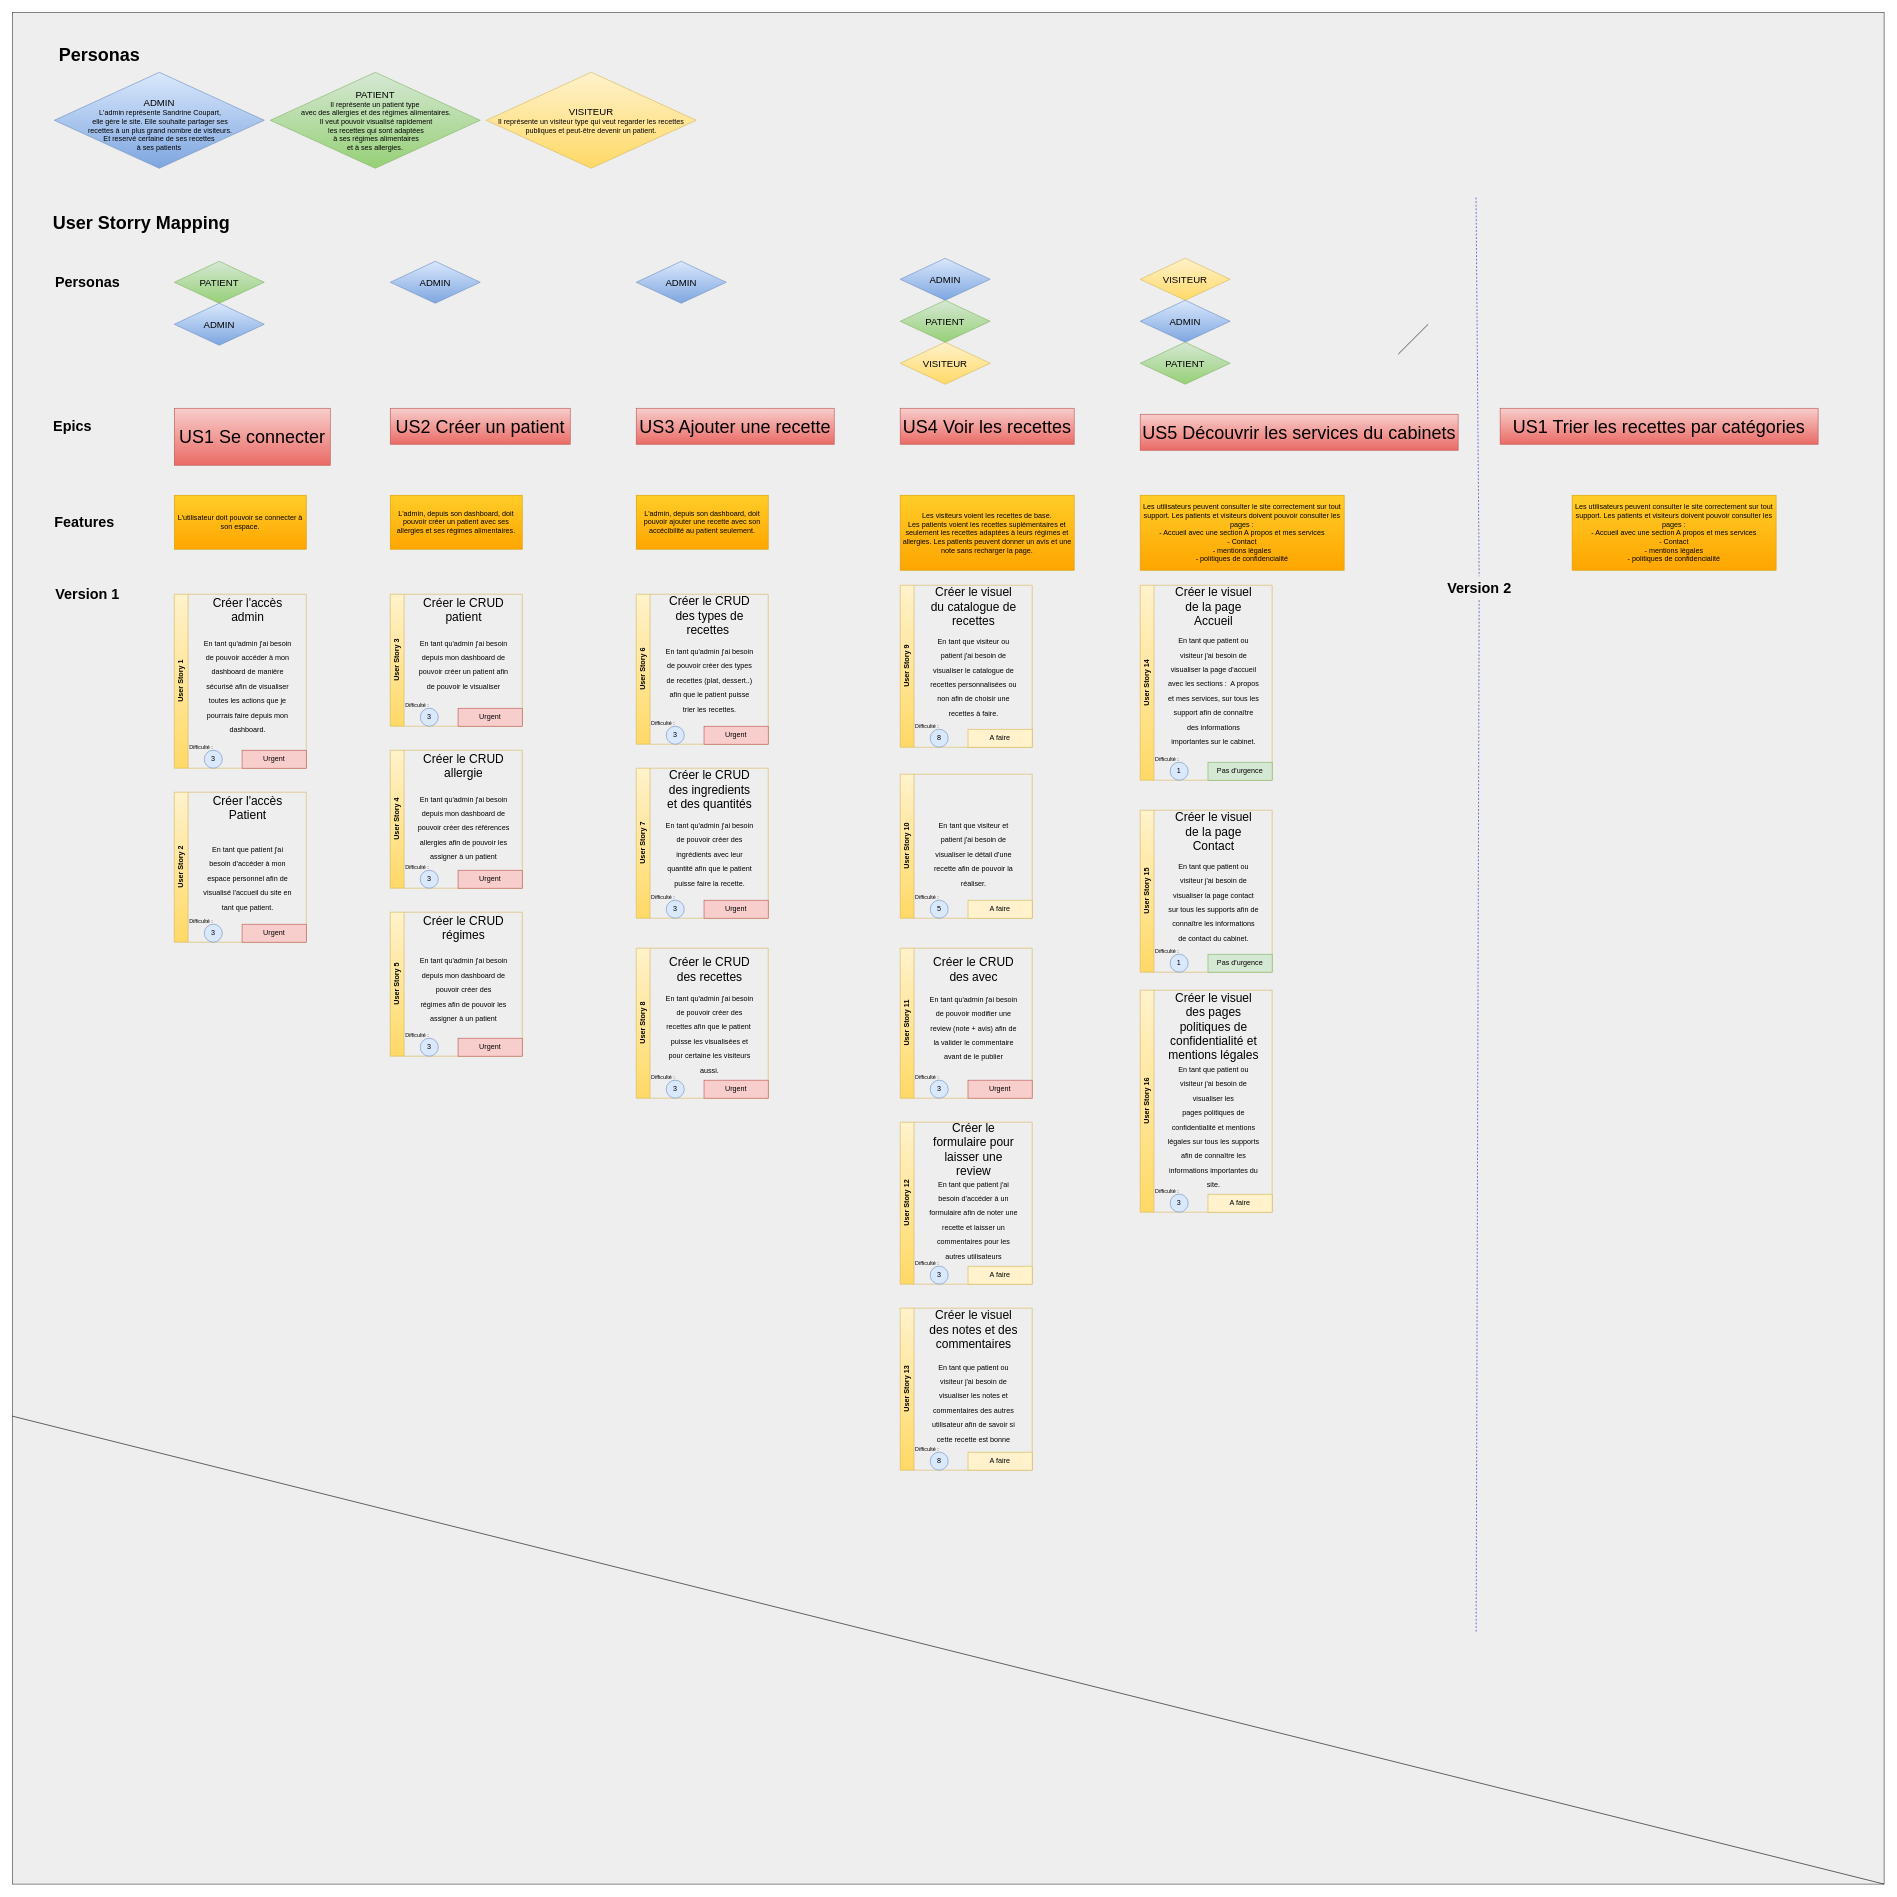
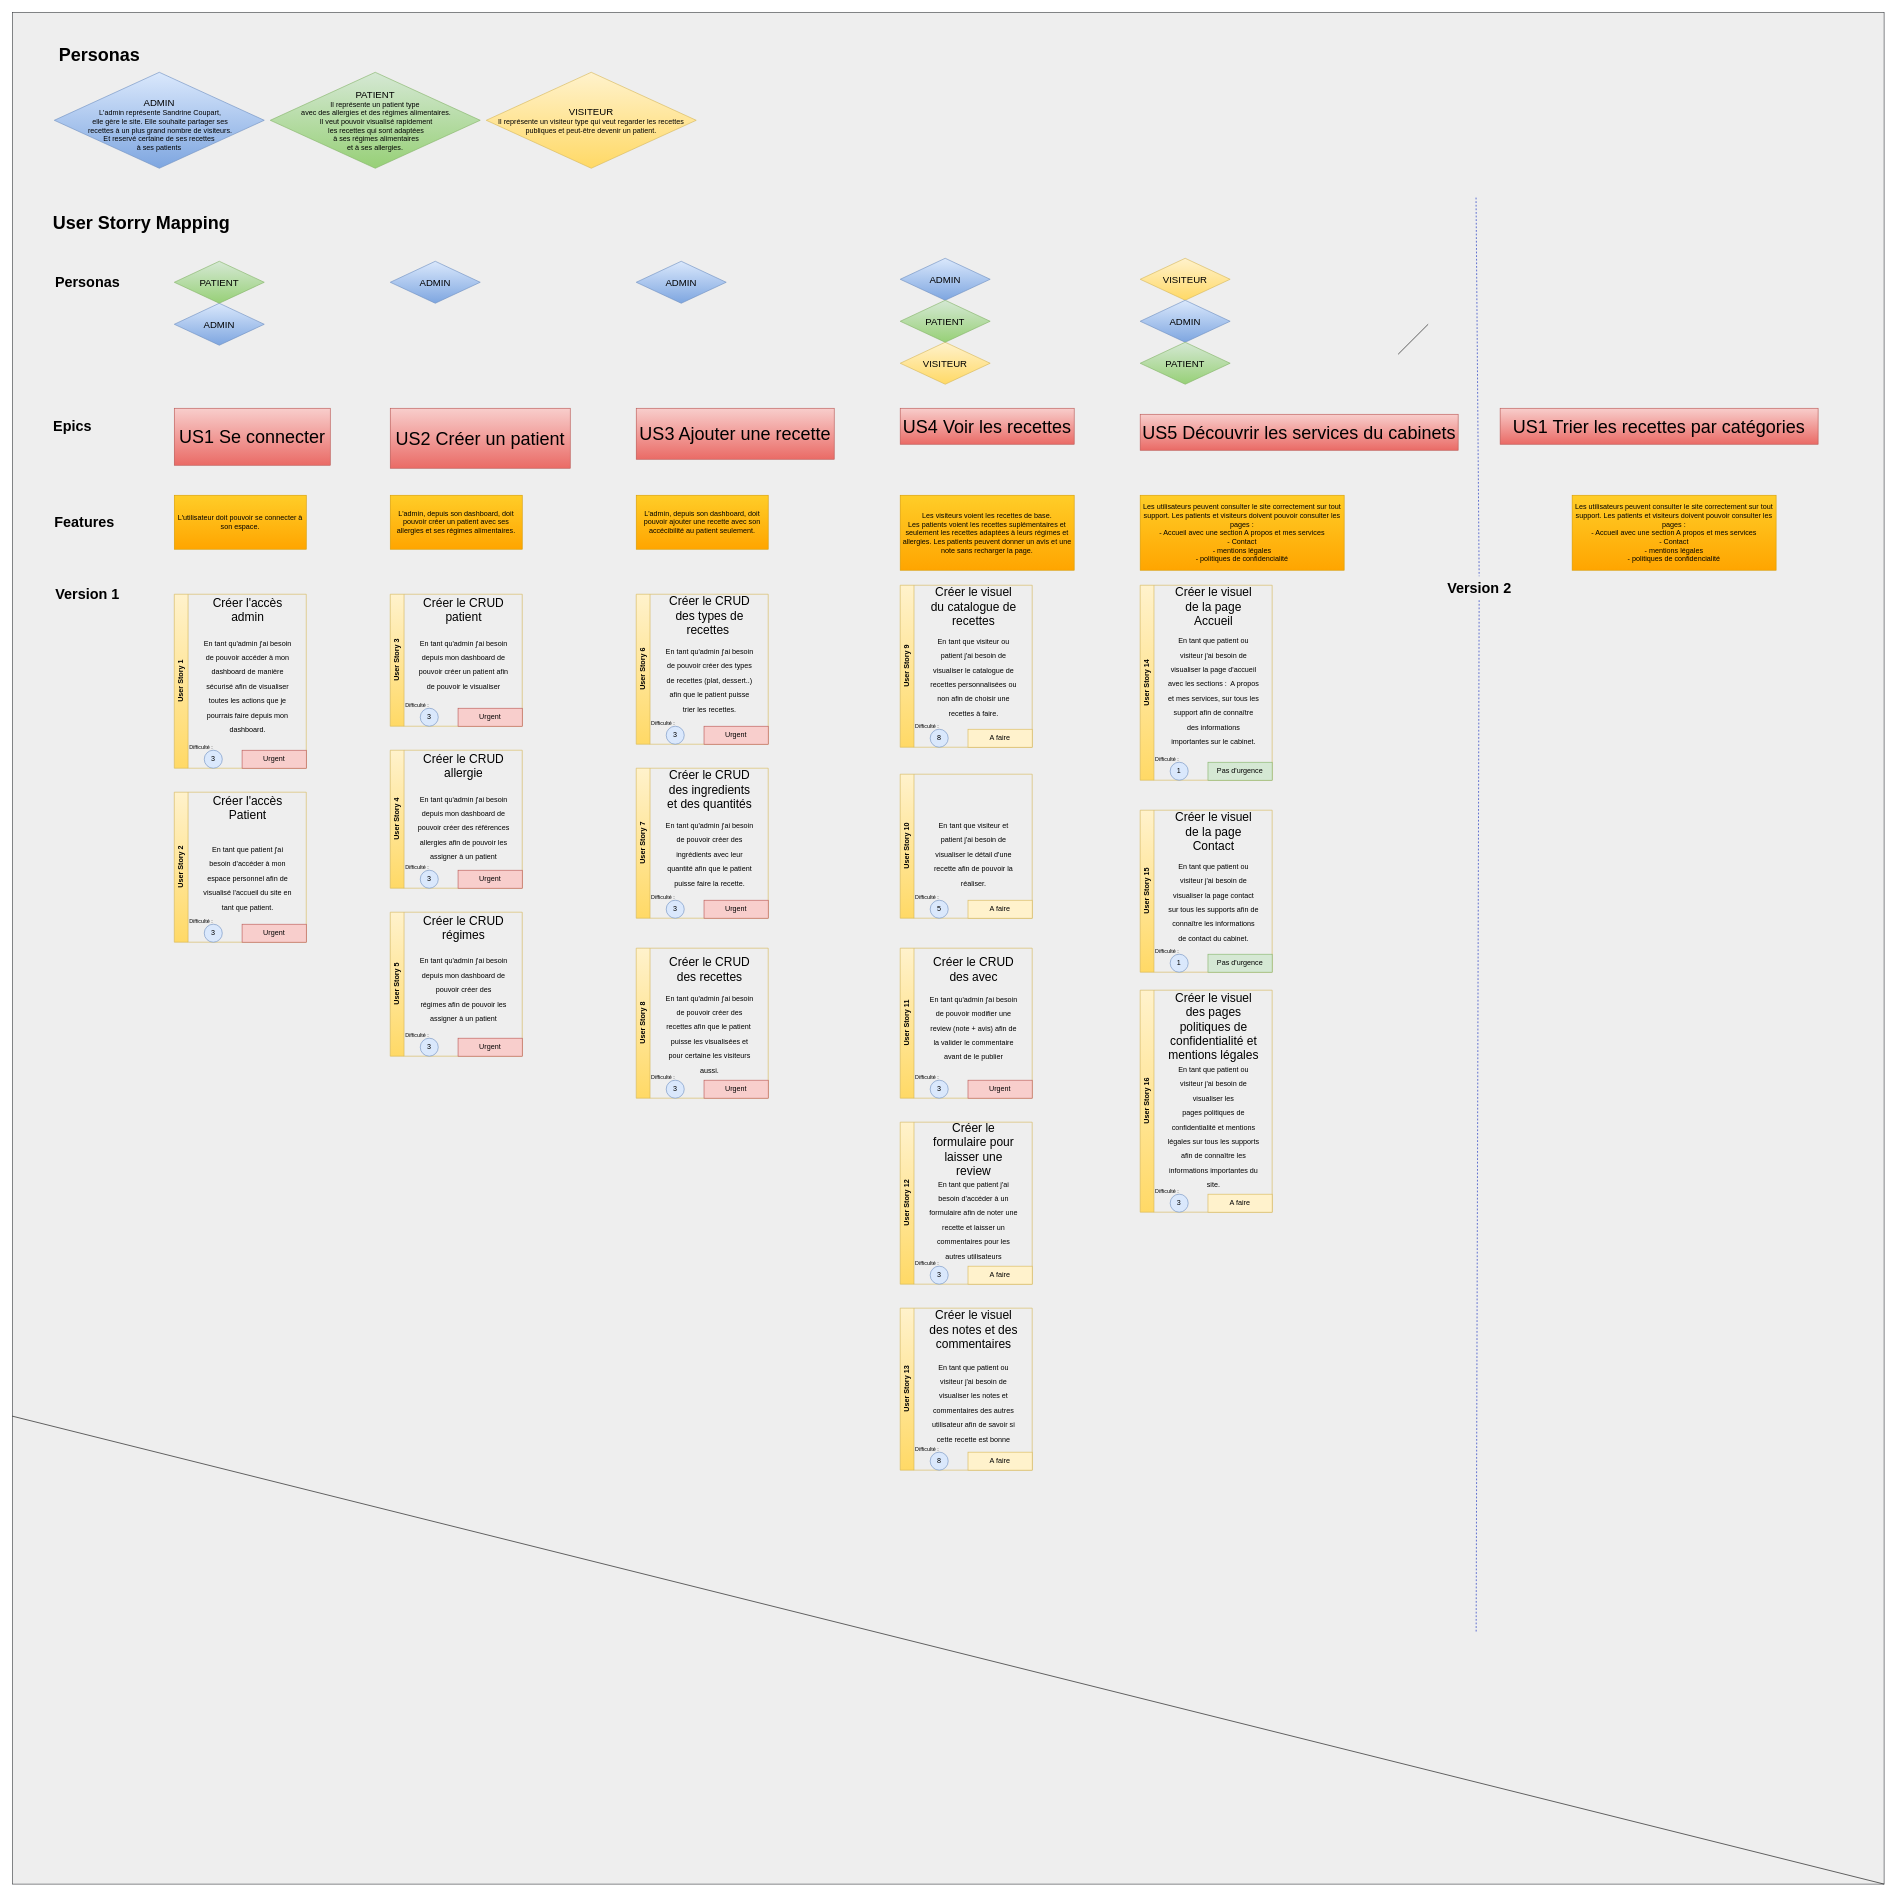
node "US2 Créer un patient": size 180x36 -> 180x60
node "US3 Ajouter une recette": size 198x36 -> 198x51
